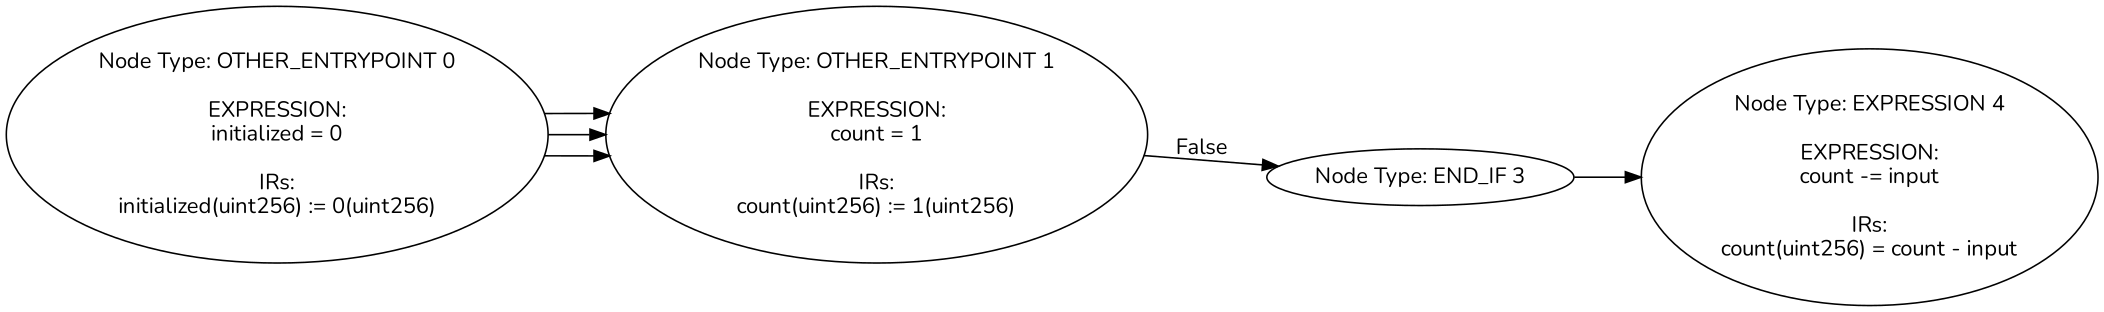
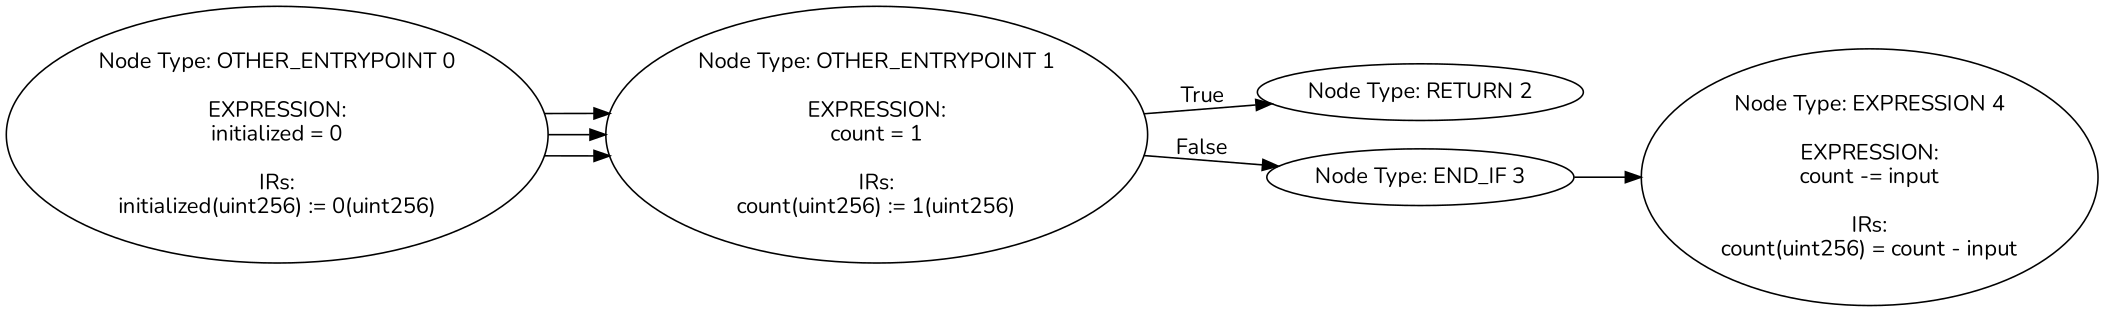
node "Node Type: RETURN 2": added
